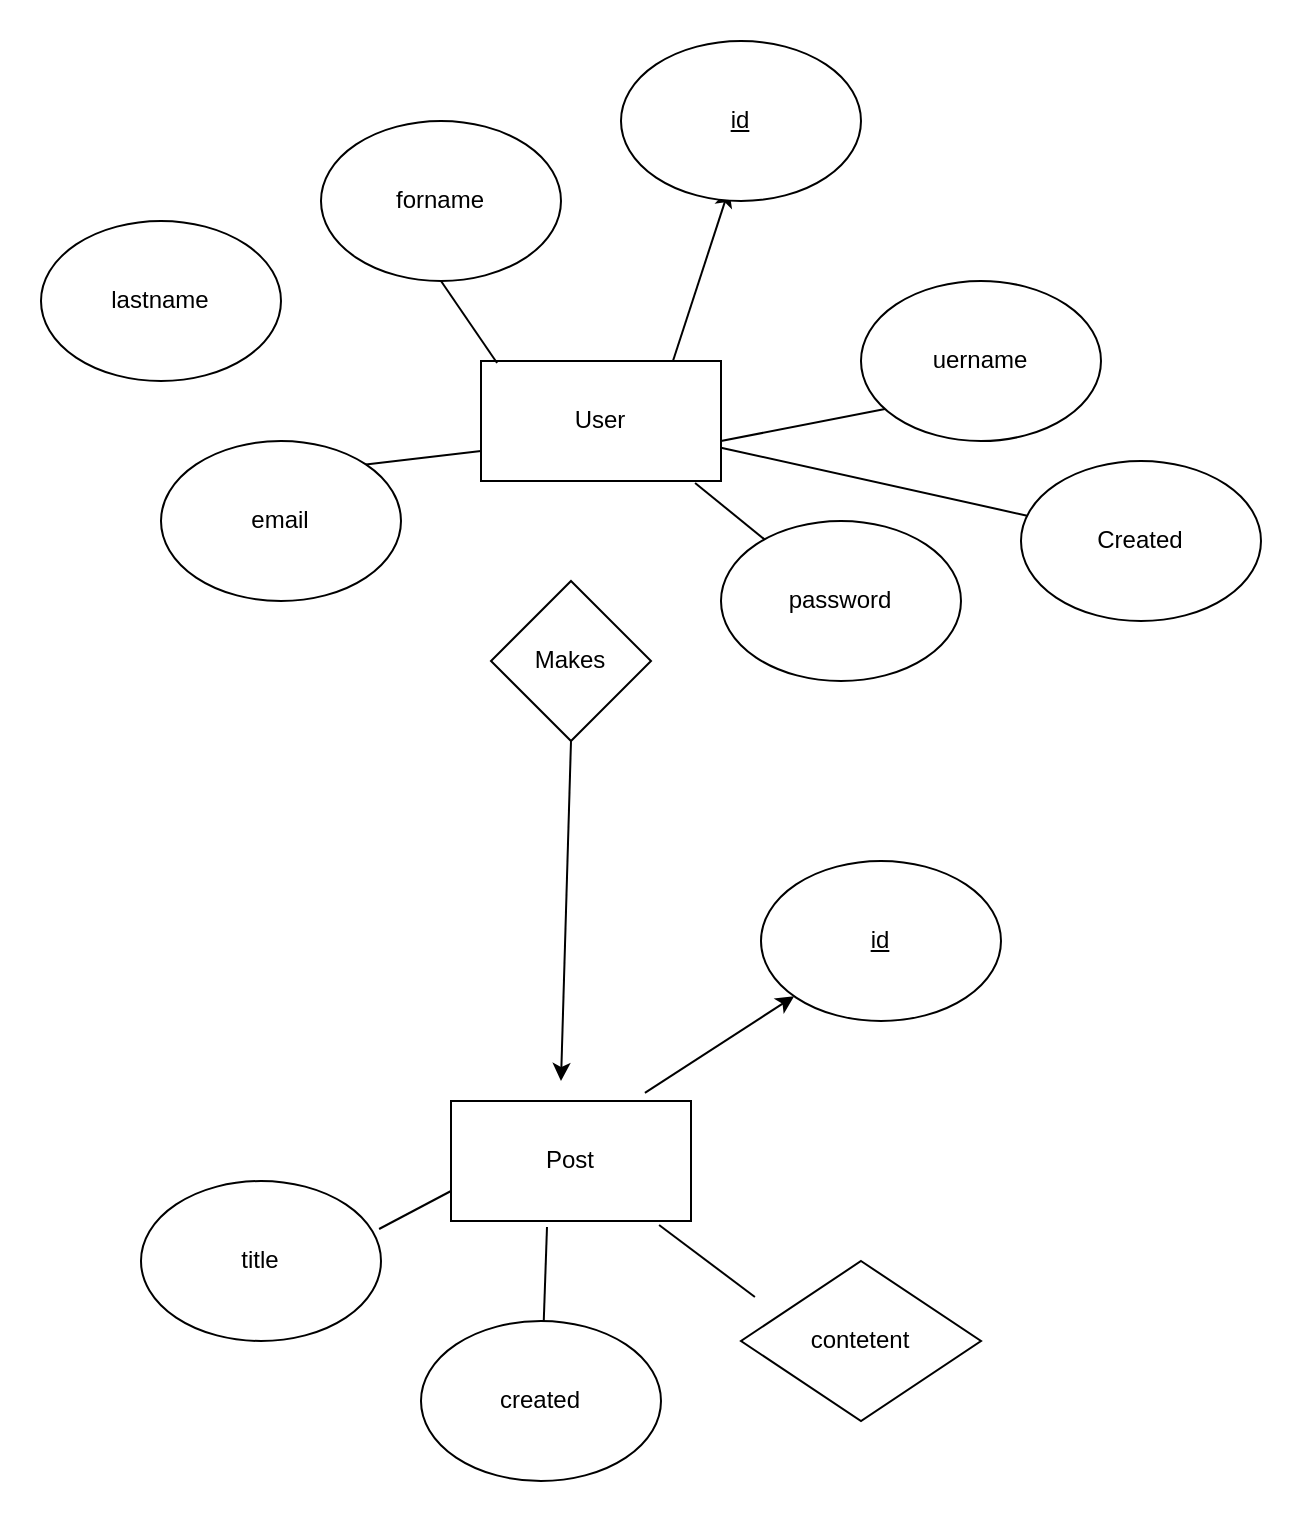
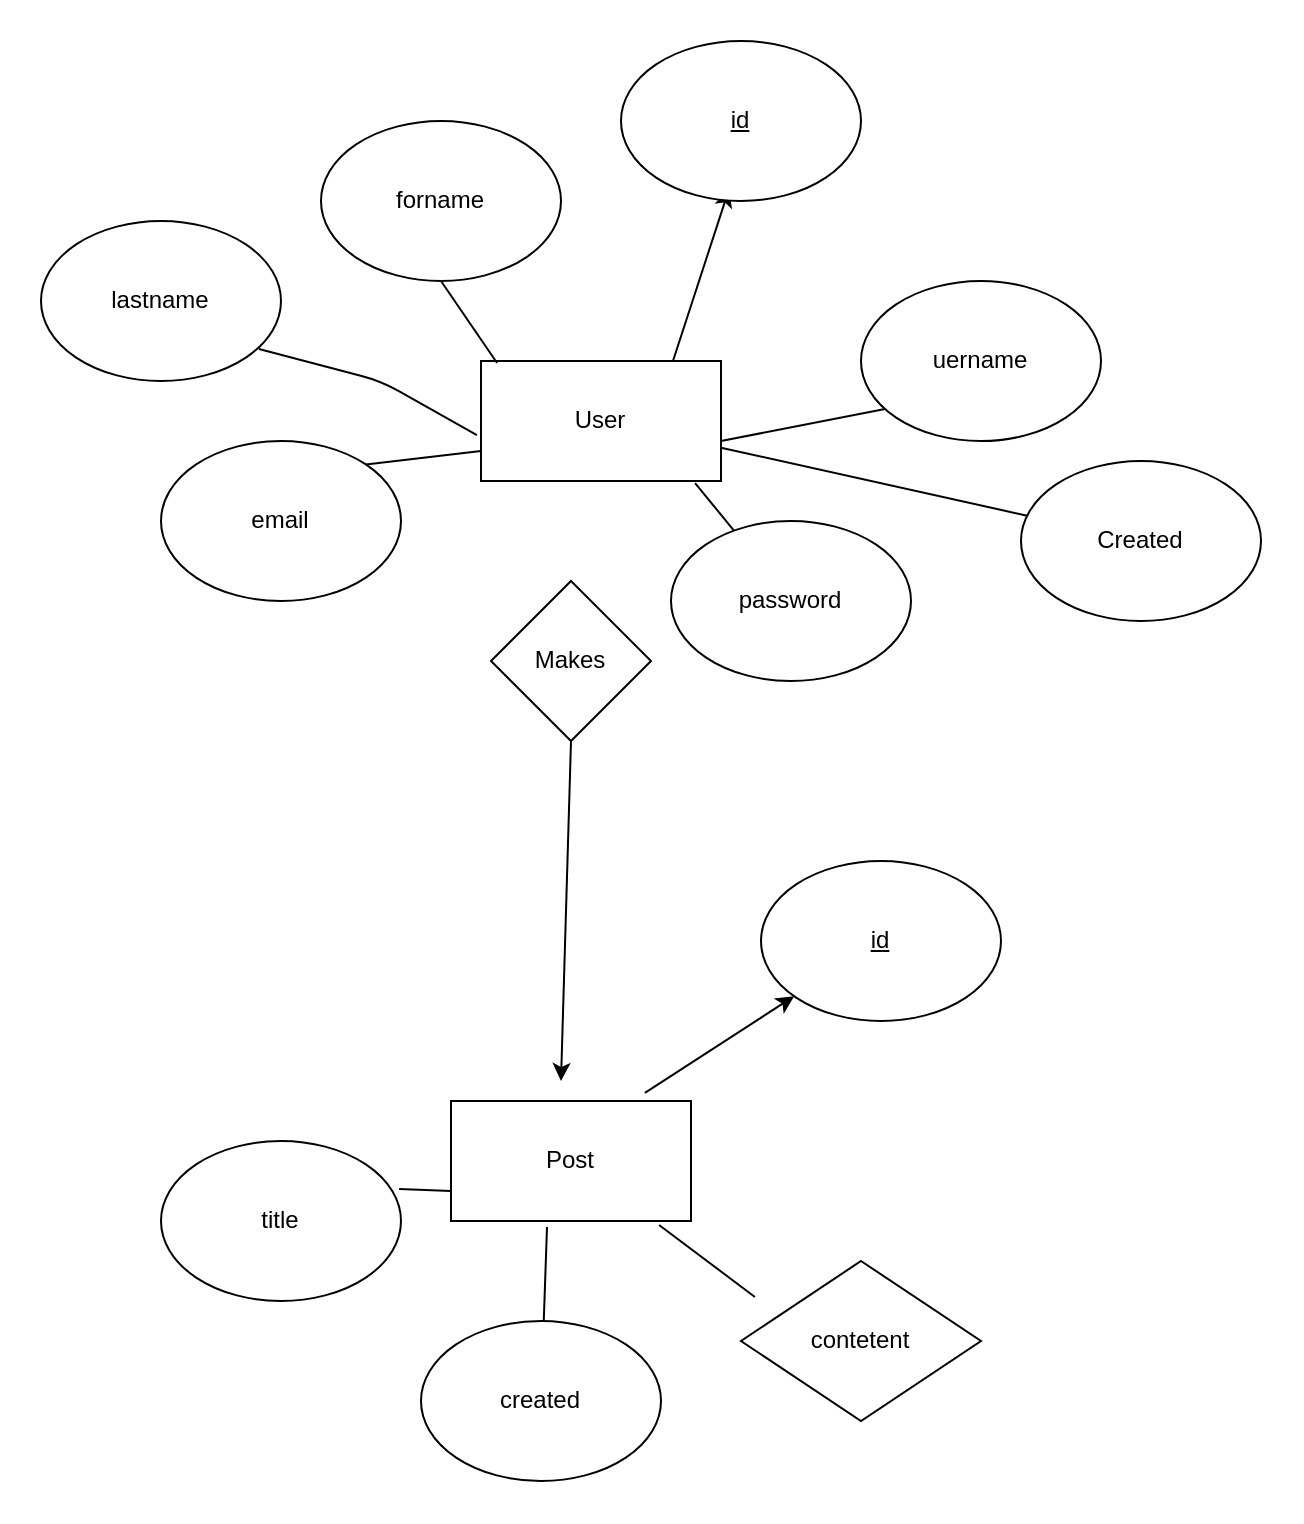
edge "lastname" -- "User": added
node "password": moved (841, 601) -> (791, 601)
node "title": moved (261, 1261) -> (281, 1221)
